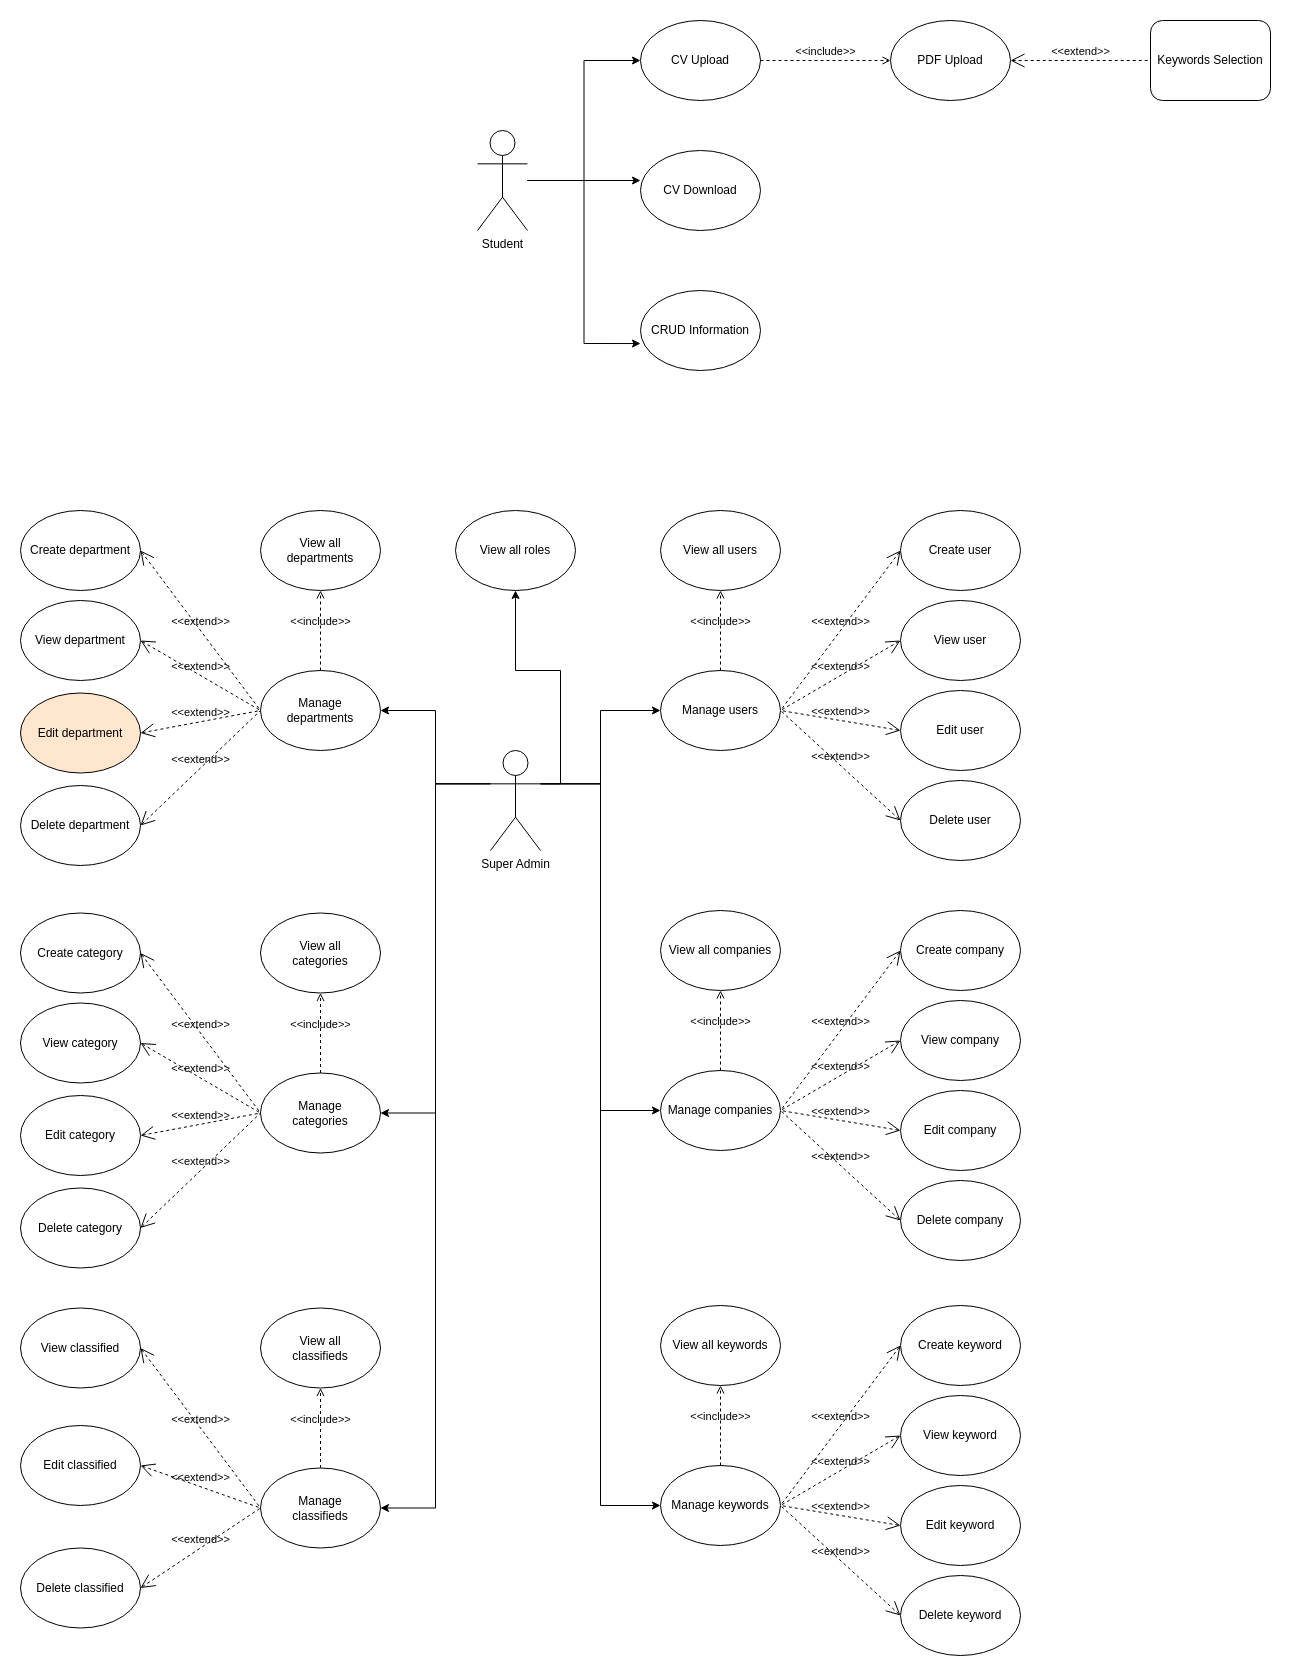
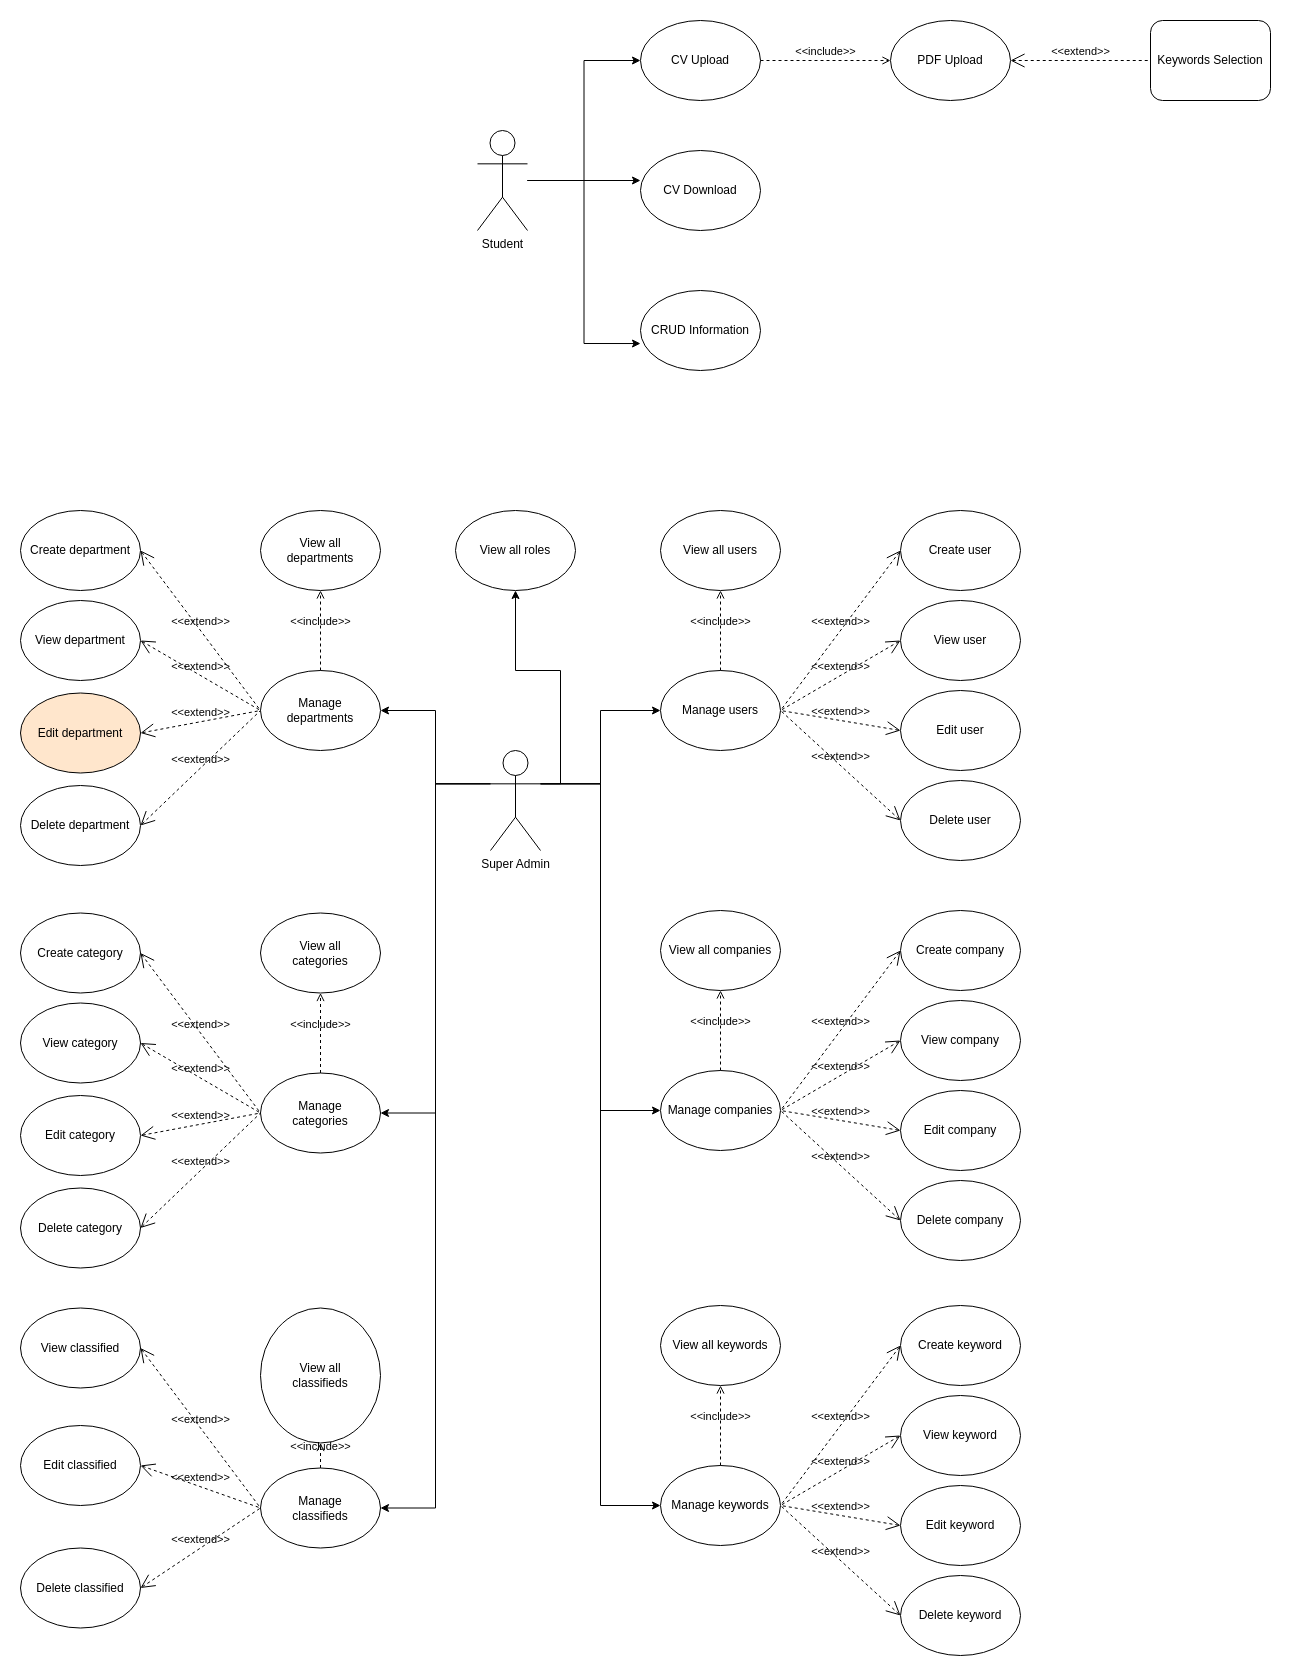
node "View all classifieds": size 120x80 -> 120x135
